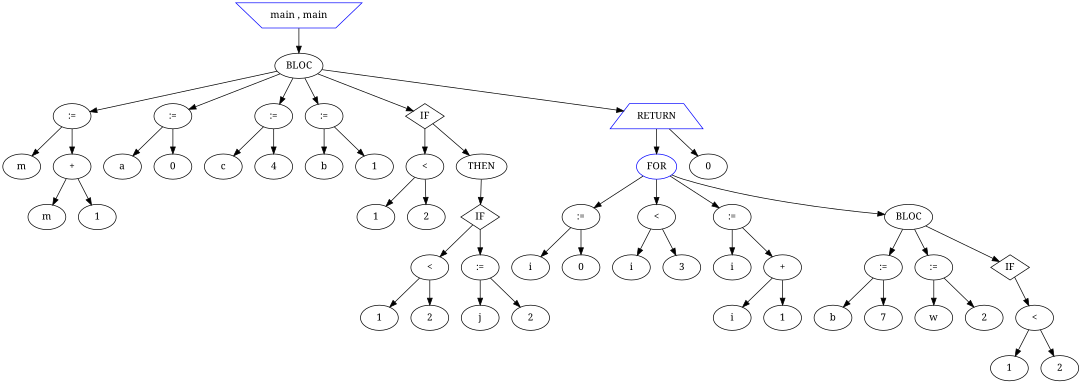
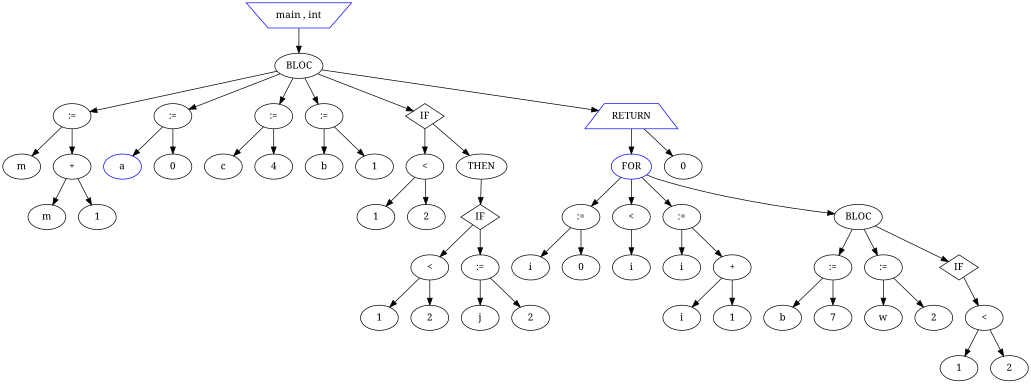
node "main , main": label "main , main" -> "main , int"
node "a": color black -> blue
node "3": removed
